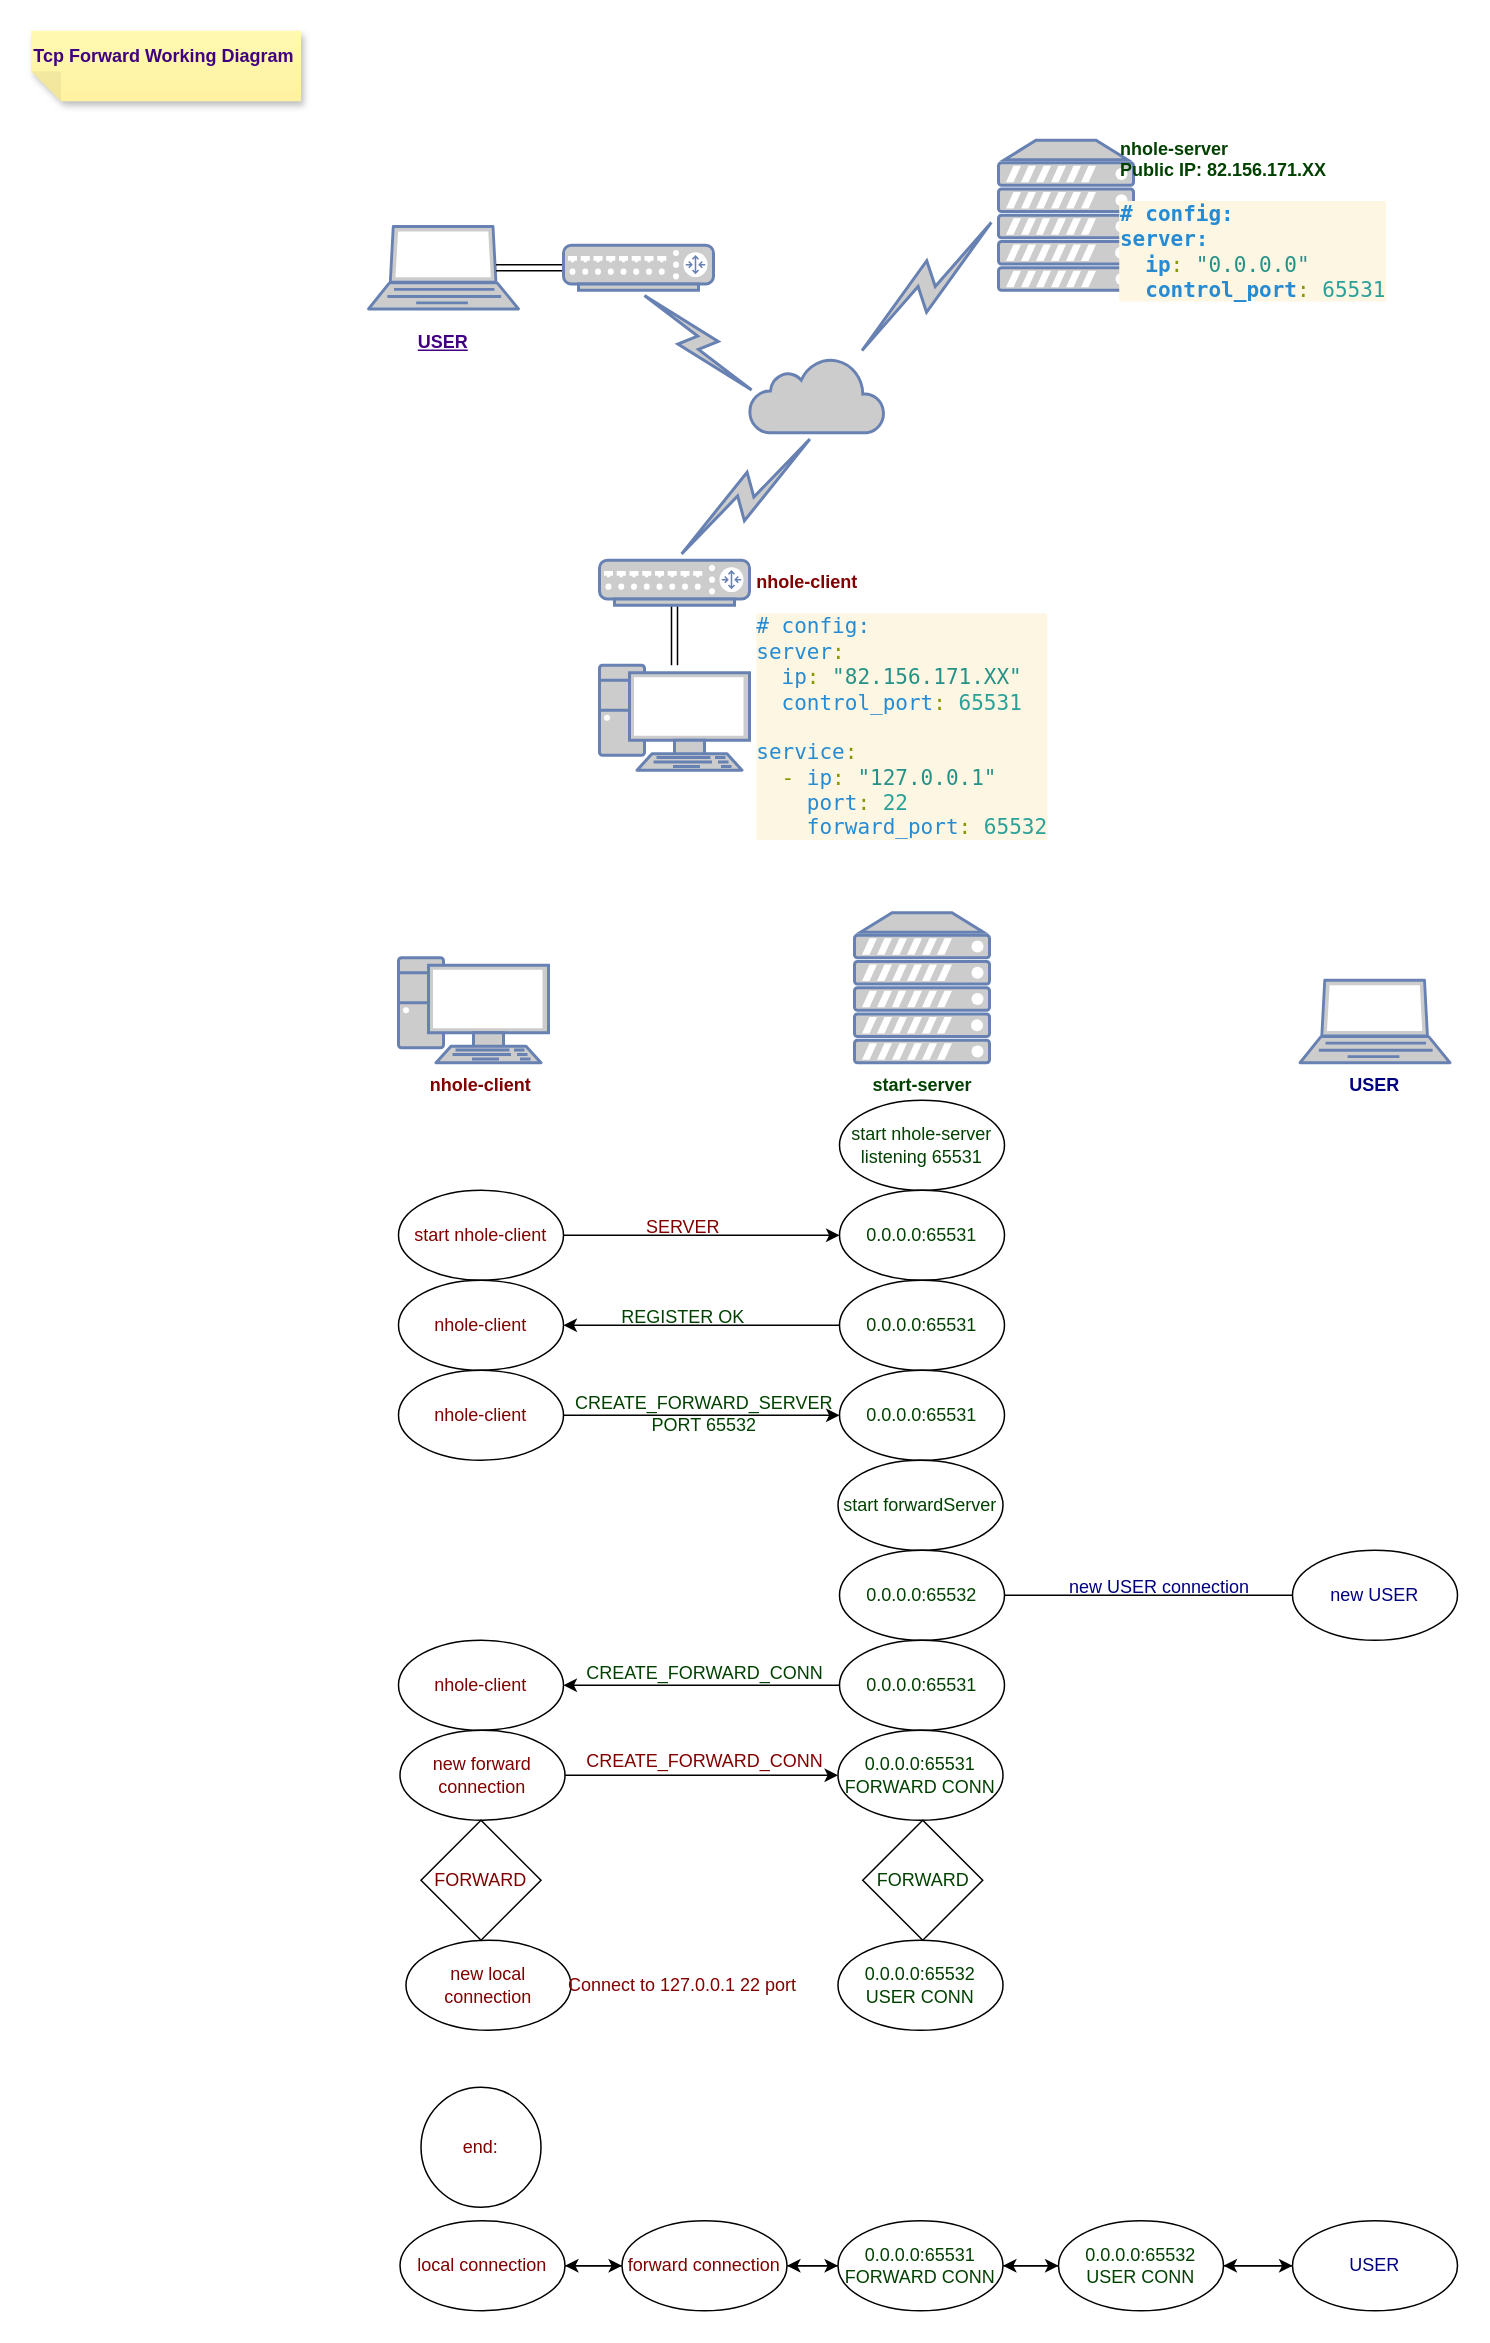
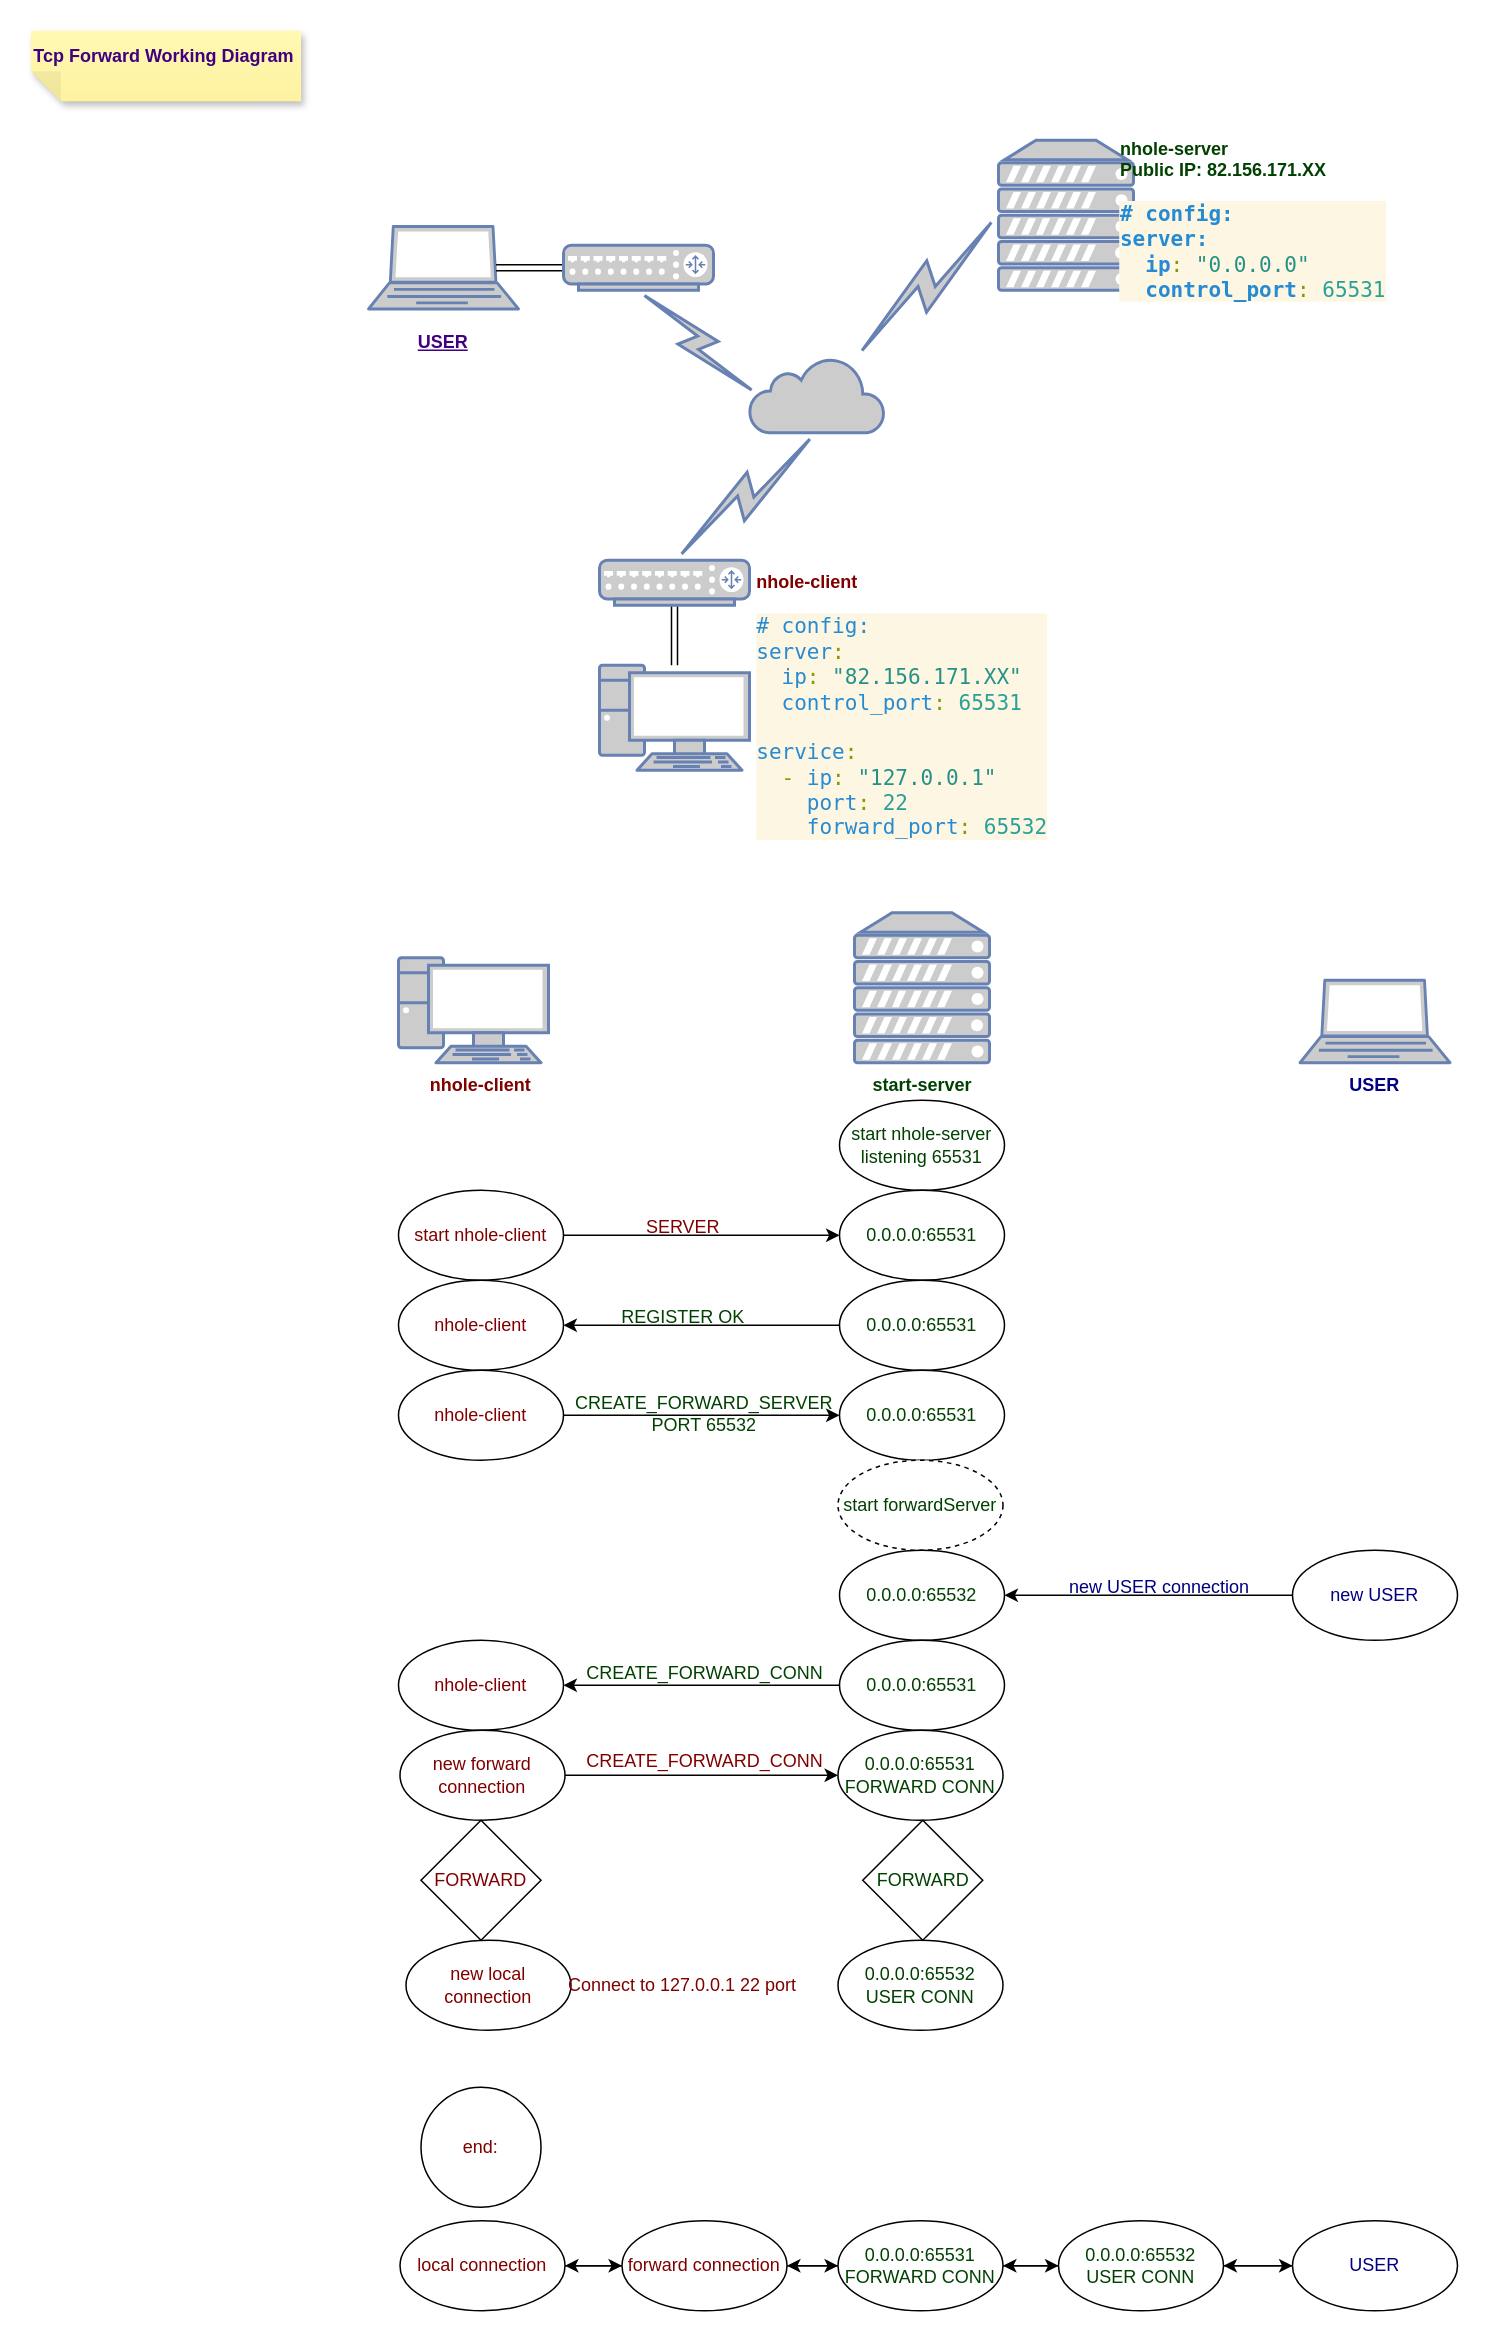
node "start forwardServer": style solid -> dashed
edge "0.0.0.0:65532" -- "new USER": arrowhead none -> classic
